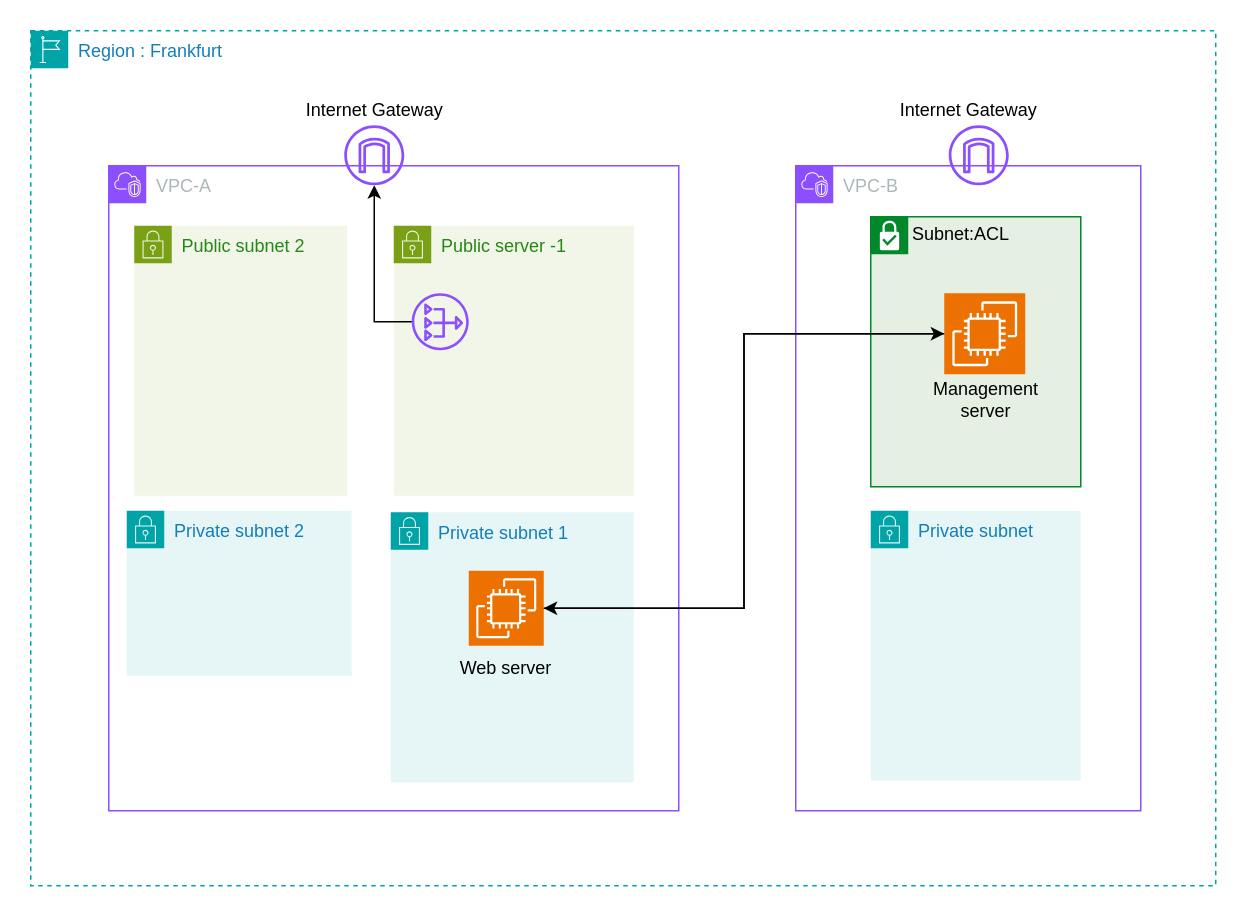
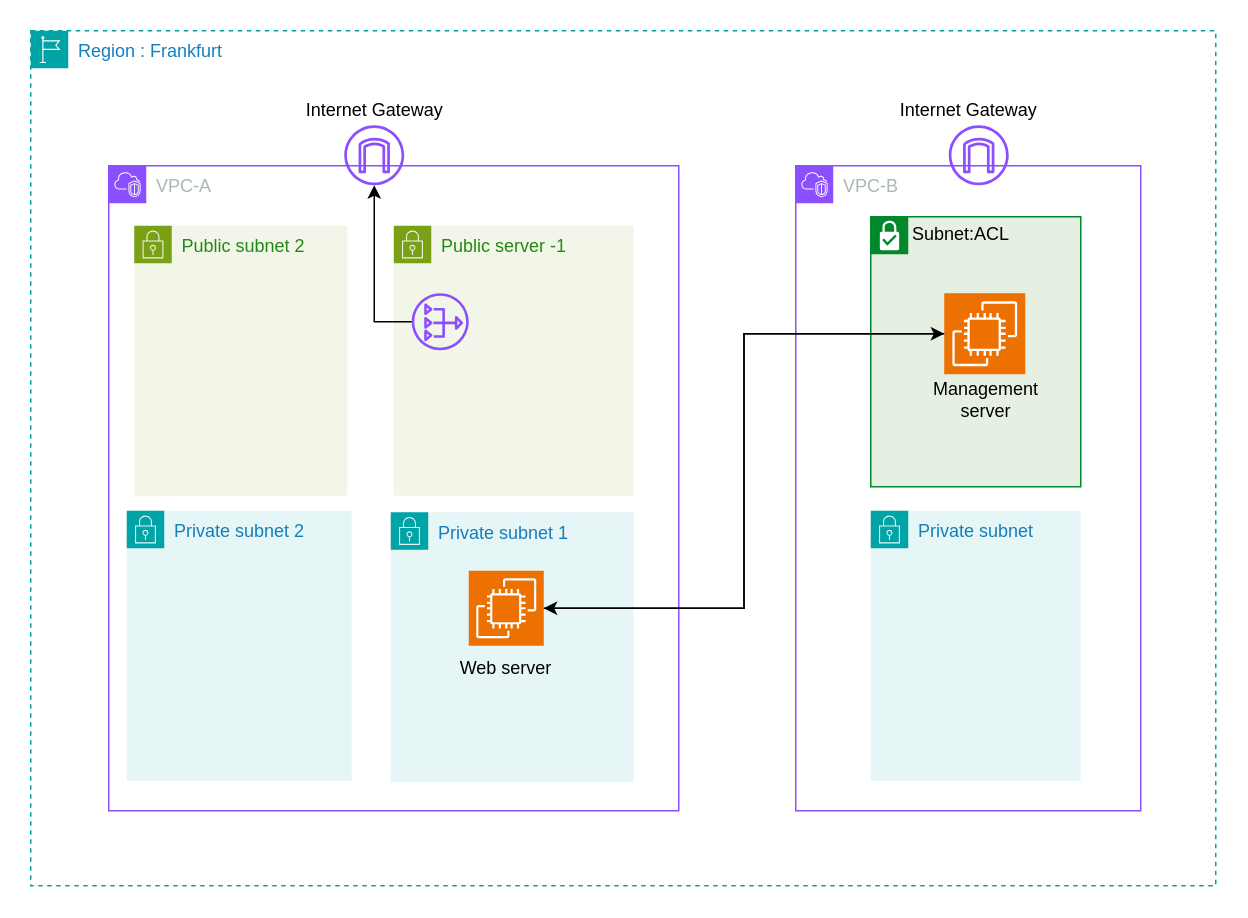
node "Private subnet 2": size 225x165 -> 225x270
